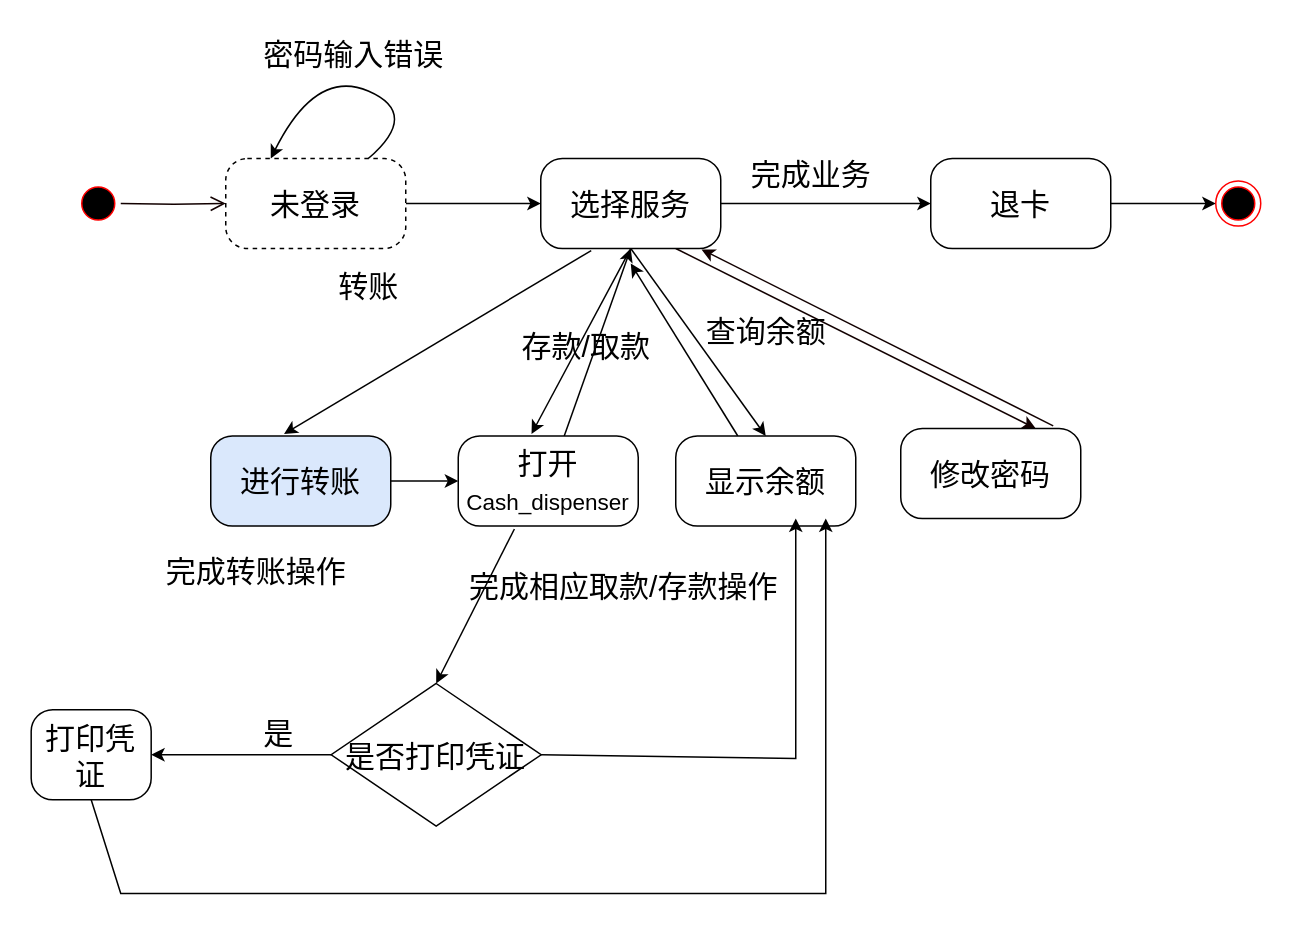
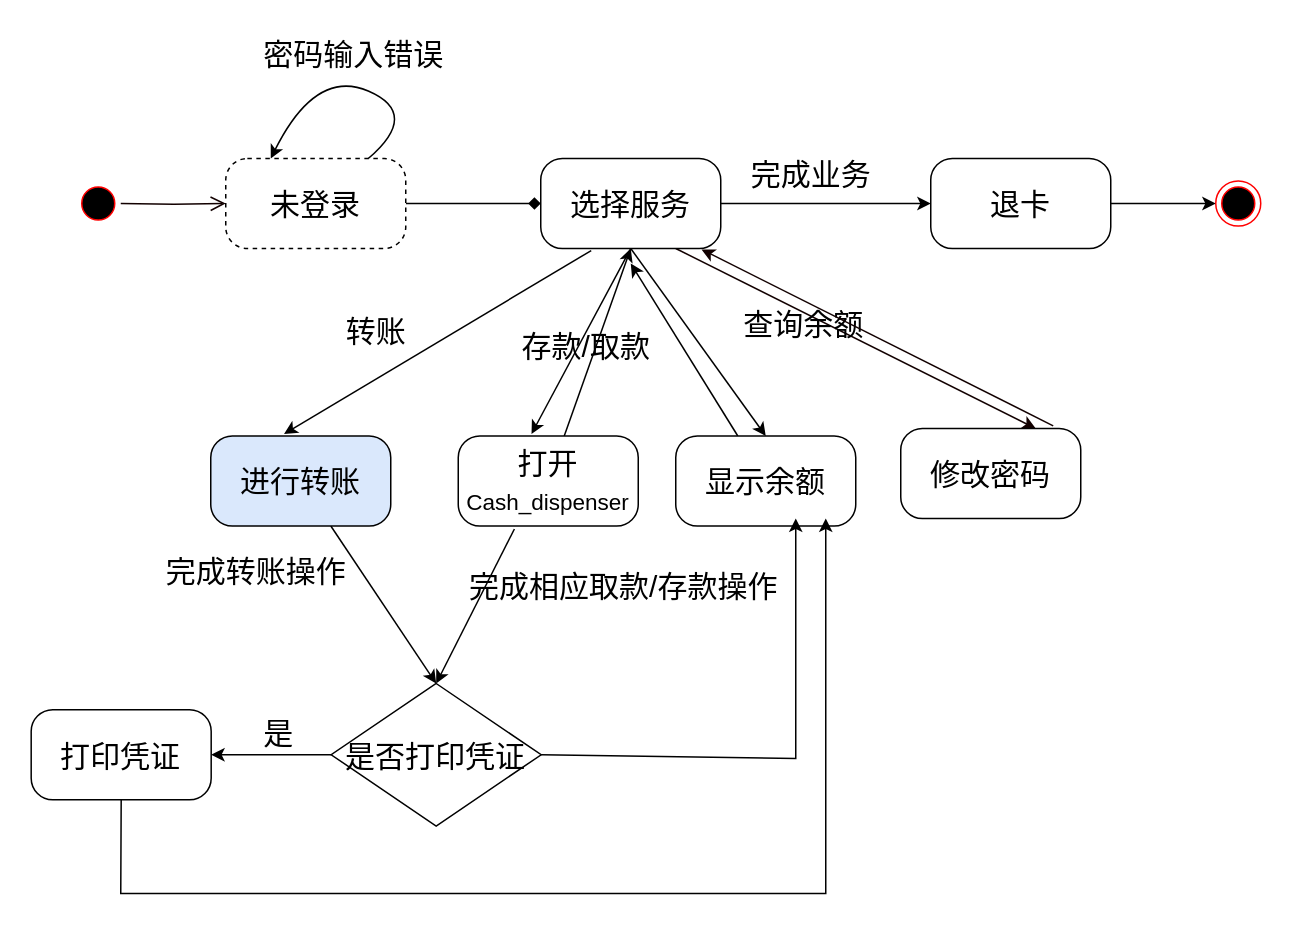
edge "未登录" -> "选择服务": arrowhead classic -> diamond
node "转账": moved (368, 286) -> (376, 331)
node "查询余额": moved (766, 331) -> (803, 323)
edge "进行转账" -> "打开Cash_dispenser": now "进行转账" -> "是否打印凭证"
node "打印凭证": size 120x90 -> 180x90
